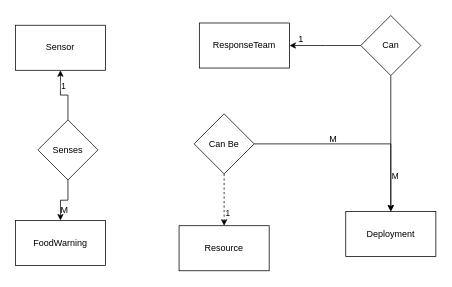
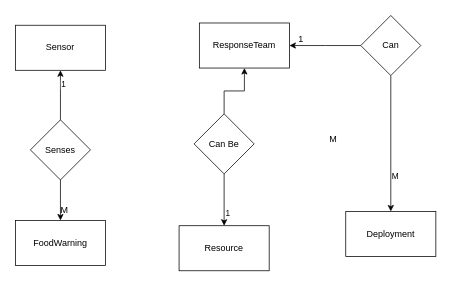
edge "Can Be" -> "Deployment": now "Can Be" -> "ResponseTeam"
node "Senses": moved (68, 150) -> (60, 150)
edge "Can Be" -> "Resource": style dashed -> solid
